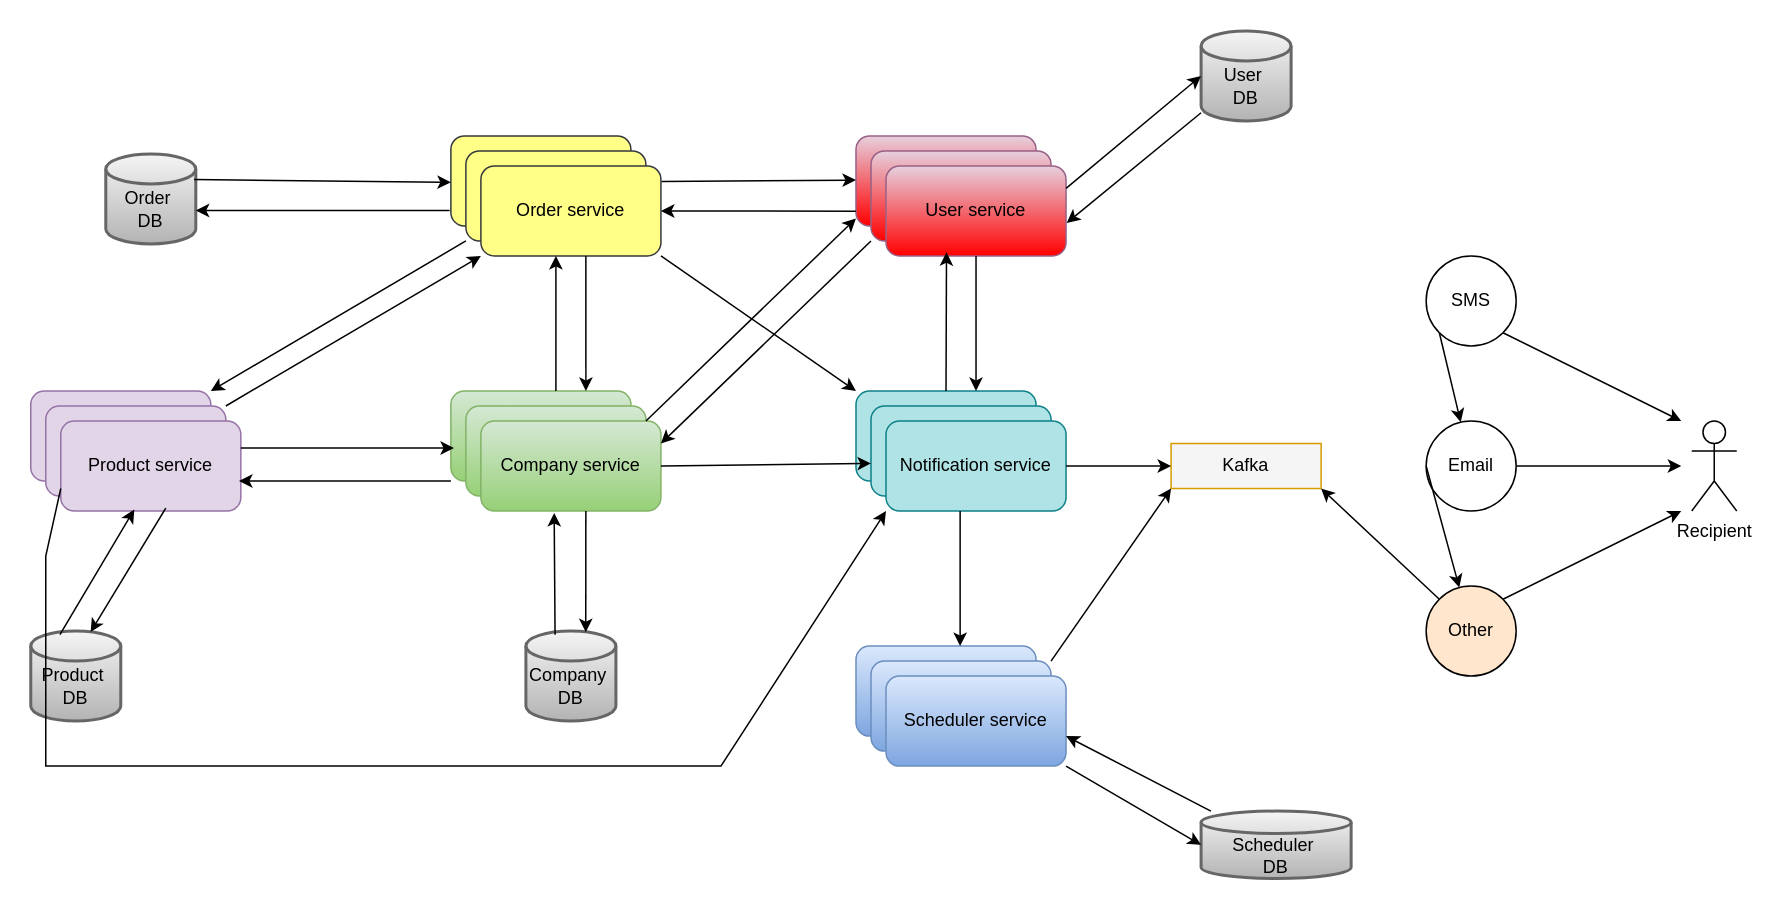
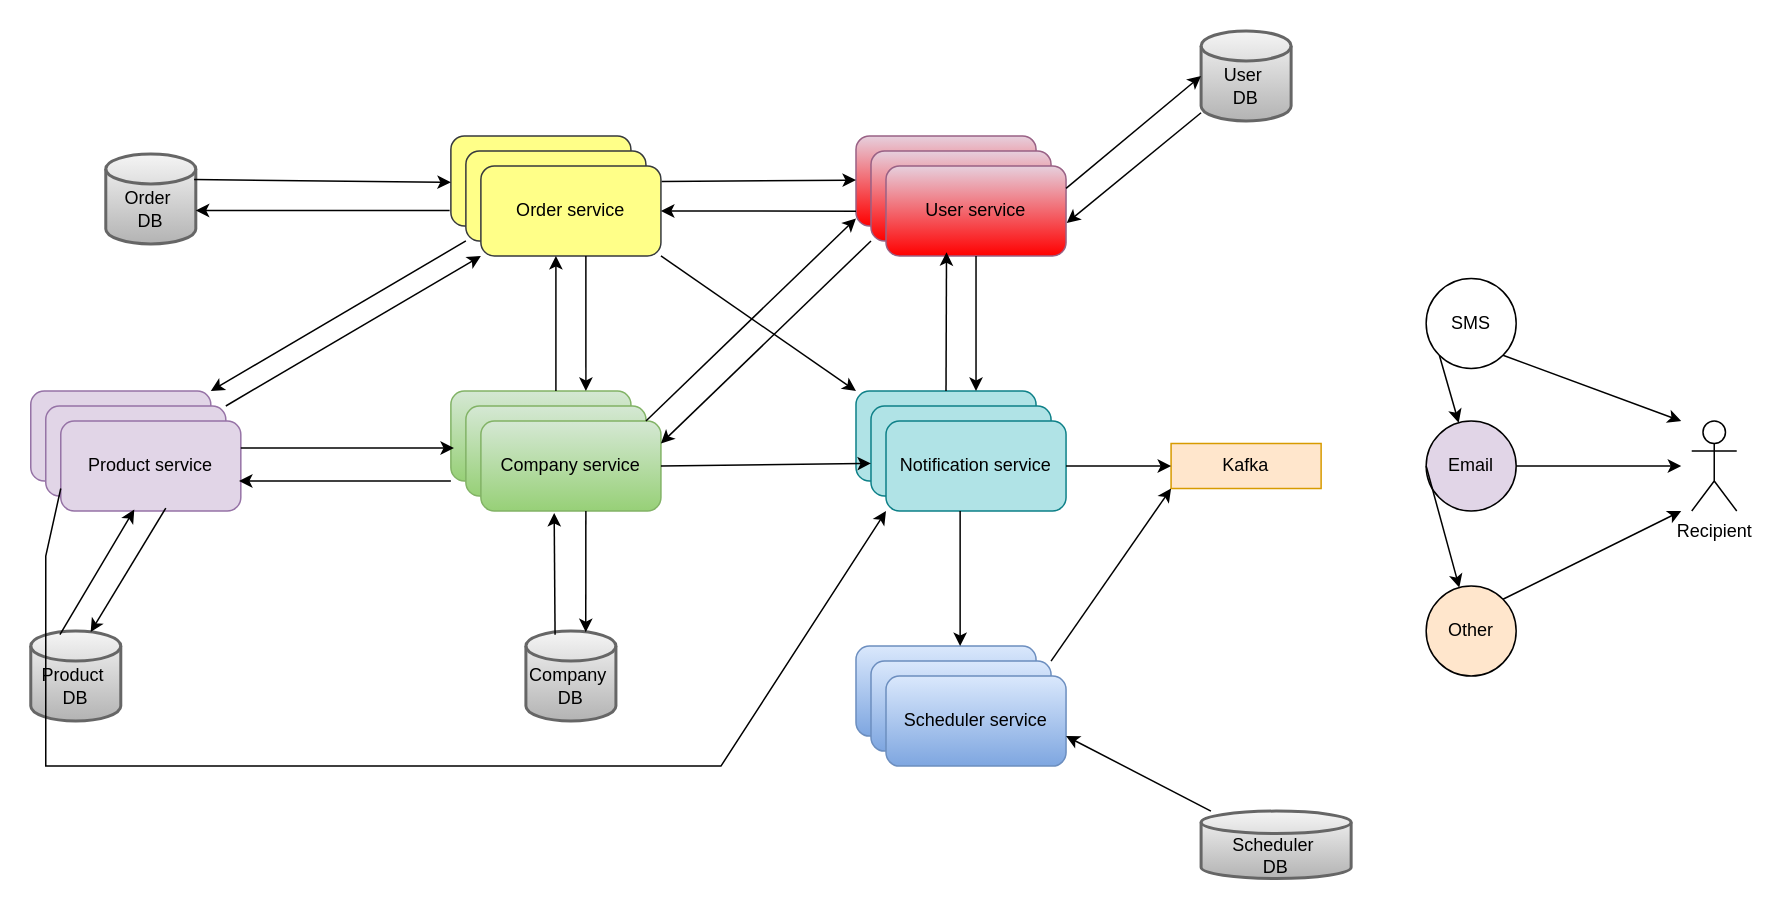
node "SMS": moved (1471, 301) -> (1471, 323)
node "Kafka": fillcolor #f5f5f5 -> #ffe6cc
node "Email": fillcolor #ffffff -> #e1d5e7
edge "Other" -> "Kafka": removed
edge "Scheduler service" -> "Scheduler DB": removed
